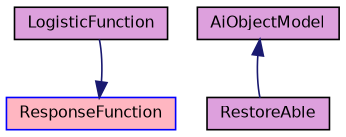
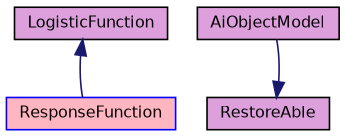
edge "LogisticFunction" -> "ResponseFunction": reversed
edge "RestoreAble" -> "AiObjectModel": reversed
